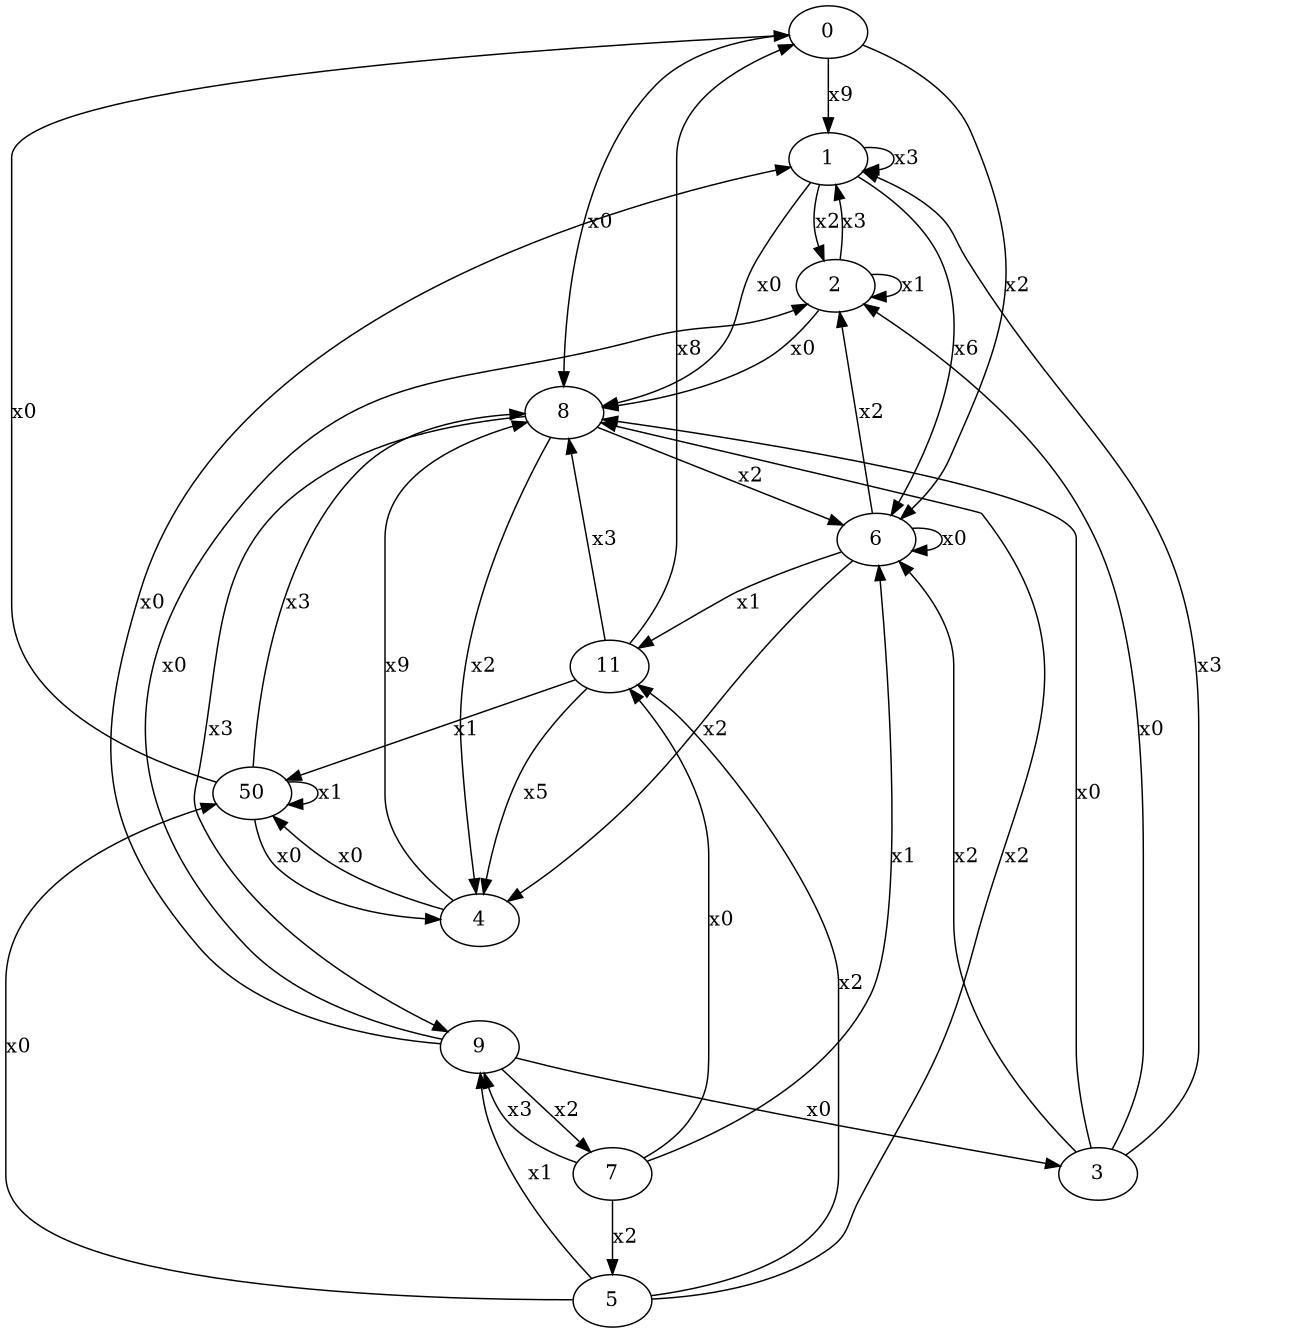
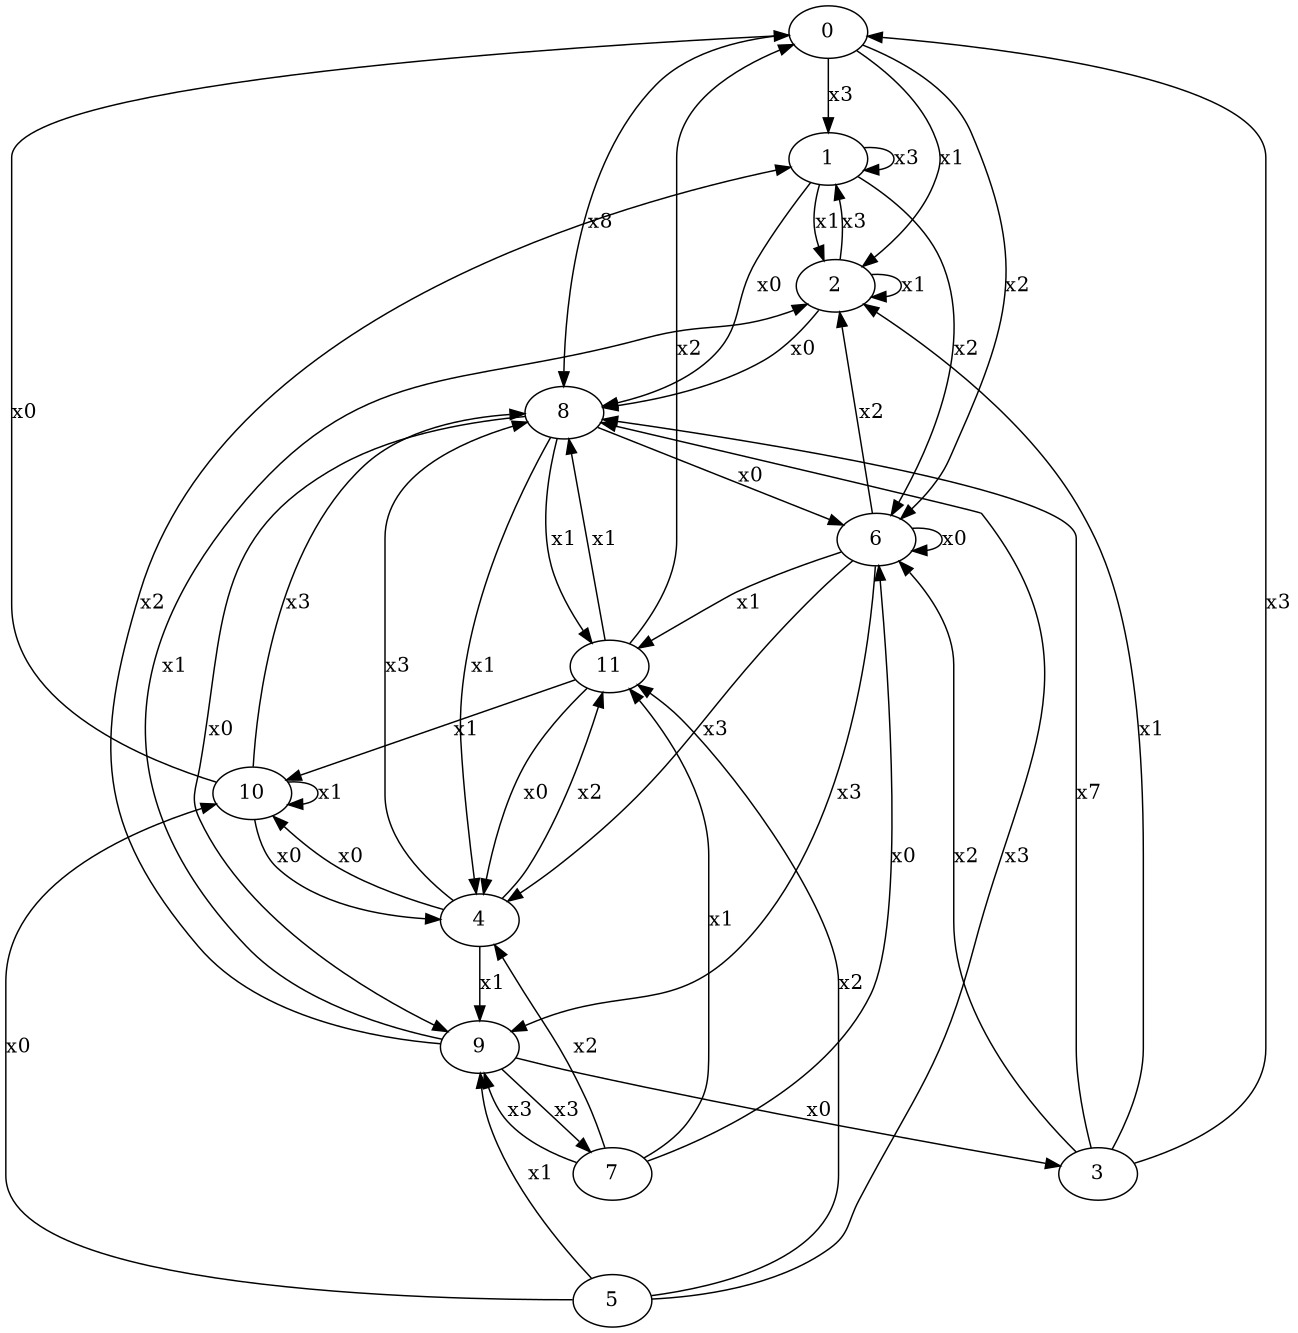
edge "0" -> "1": label "x9" -> "x3"
edge "0" -> "2": added, label "x1"
edge "0" -> "8": label "x0" -> "x8"
edge "1" -> "2": label "x2" -> "x1"
edge "11" -> "0": label "x8" -> "x2"
edge "1" -> "6": label "x6" -> "x2"
edge "8" -> "6": label "x2" -> "x0"
edge "8" -> "11": added, label "x1"
edge "11" -> "8": label "x3" -> "x1"
edge "9" -> "1": label "x0" -> "x2"
edge "3" -> "1": now "3" -> "0"
edge "9" -> "2": label "x0" -> "x1"
edge "4" -> "8": label "x9" -> "x3"
edge "8" -> "4": label "x2" -> "x1"
edge "8" -> "9": label "x3" -> "x0"
edge "6" -> "4": label "x2" -> "x3"
edge "3" -> "2": label "x0" -> "x1"
node "50": label "50" -> "10"
edge "11" -> "4": label "x5" -> "x0"
edge "3" -> "8": label "x0" -> "x7"
edge "4" -> "11": added, label "x2"
edge "7" -> "6": label "x1" -> "x0"
edge "5" -> "8": label "x2" -> "x3"
edge "6" -> "9": added, label "x3"
edge "7" -> "11": label "x0" -> "x1"
edge "4" -> "9": added, label "x1"
edge "9" -> "7": label "x2" -> "x3"
edge "7" -> "5": now "7" -> "4"
